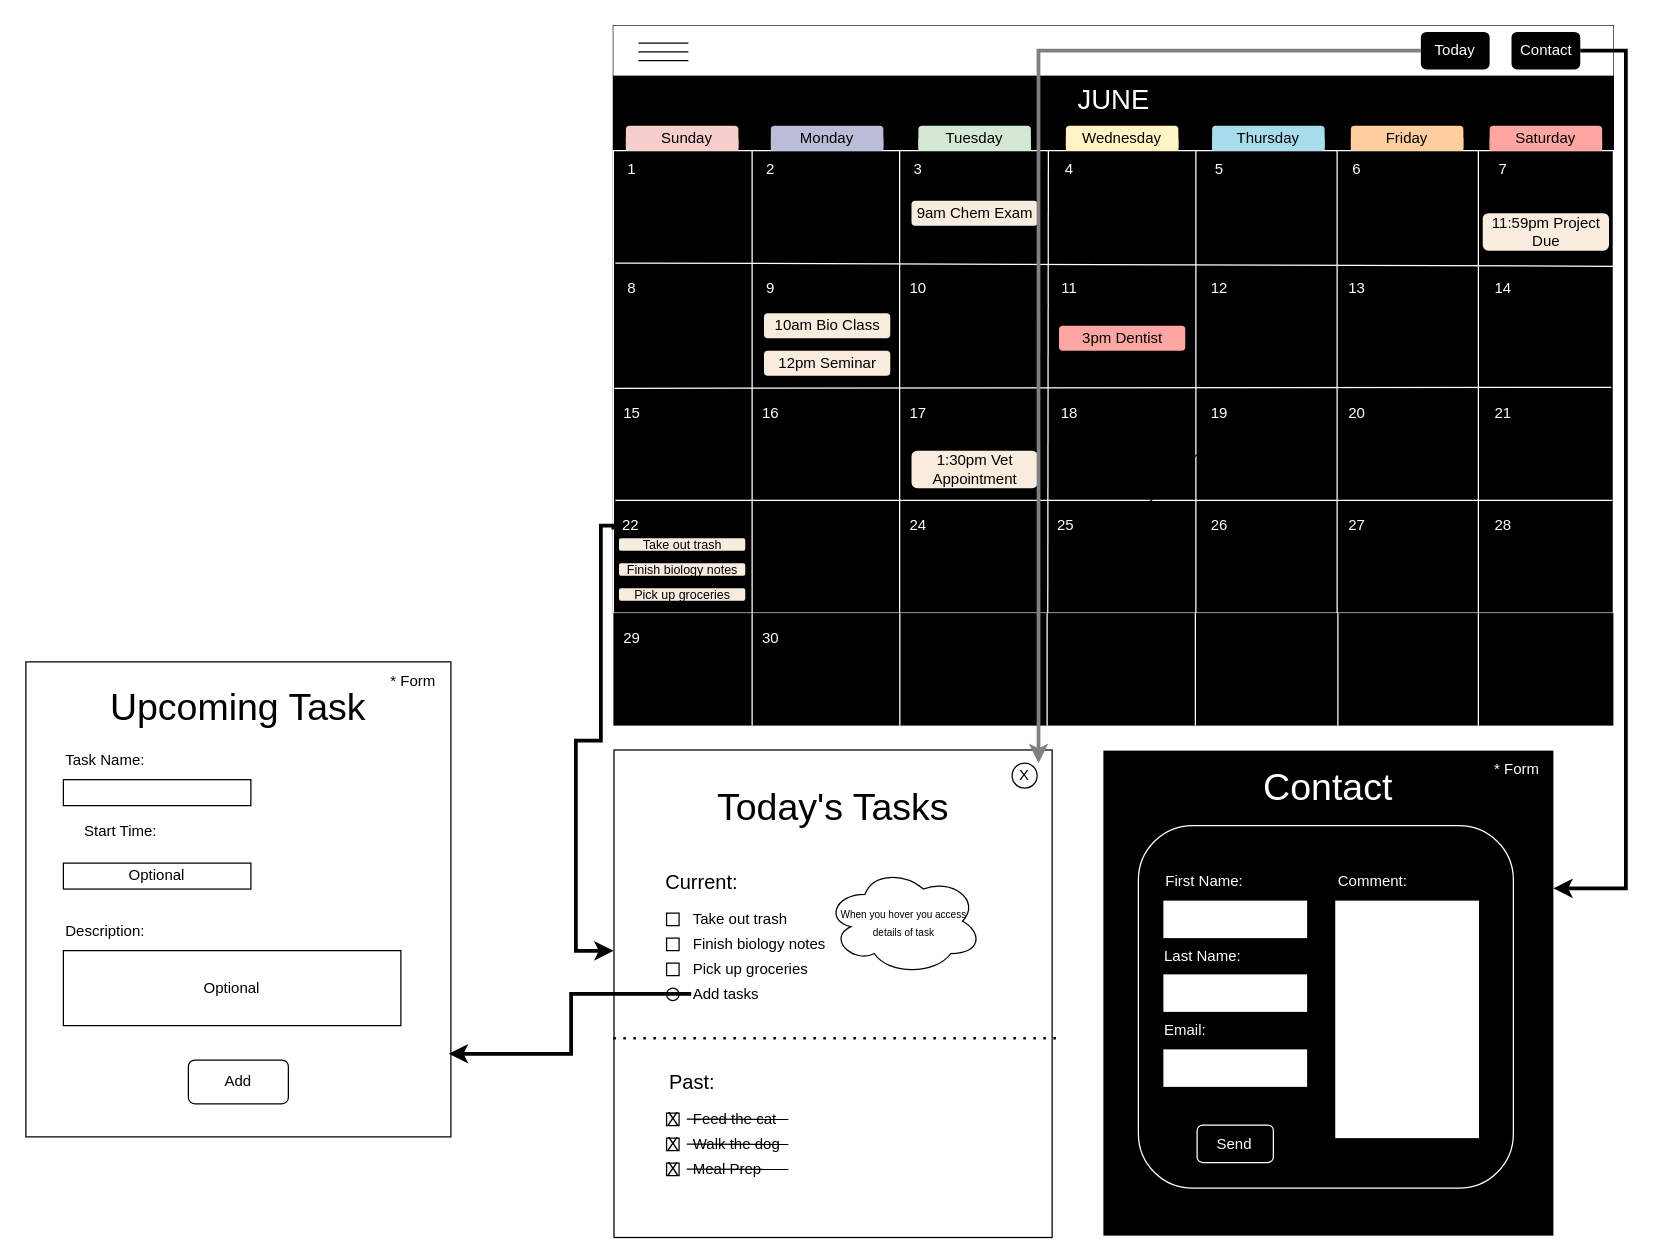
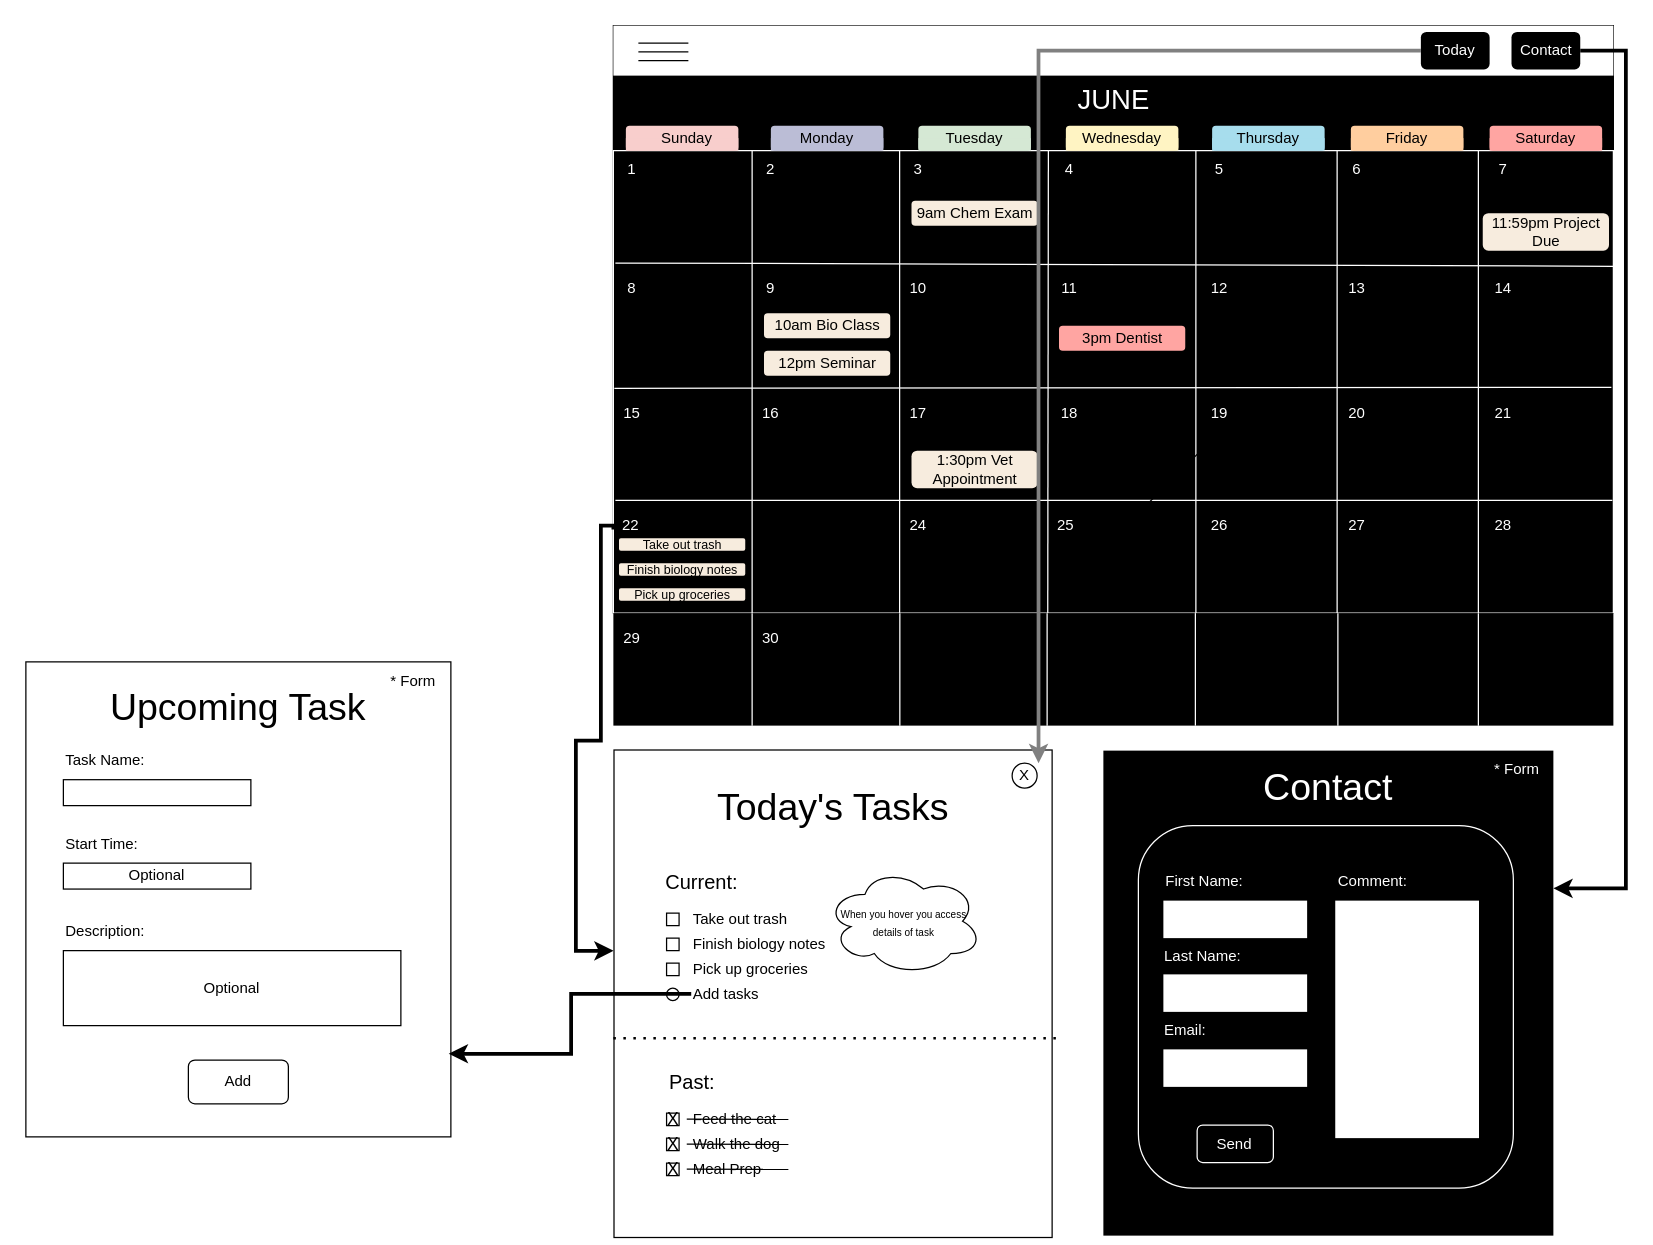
node "Start Time:": moved (138, 832) -> (119, 844)
